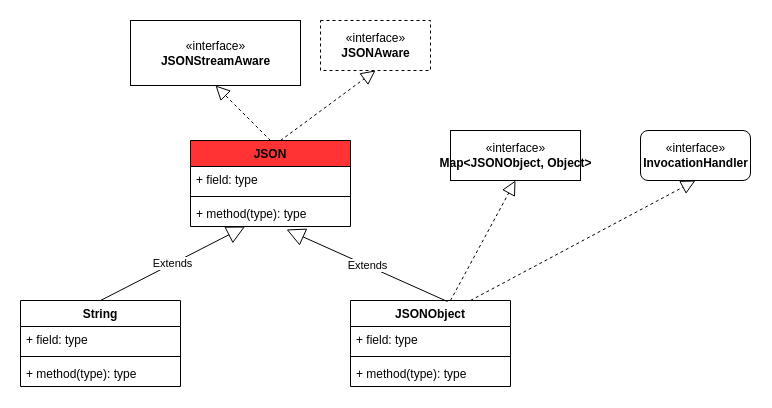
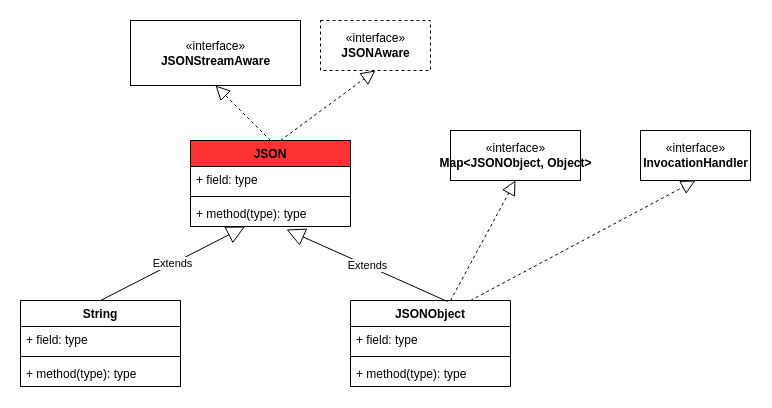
node "«interface» InvocationHandler": shape rounded rectangle -> rectangle
